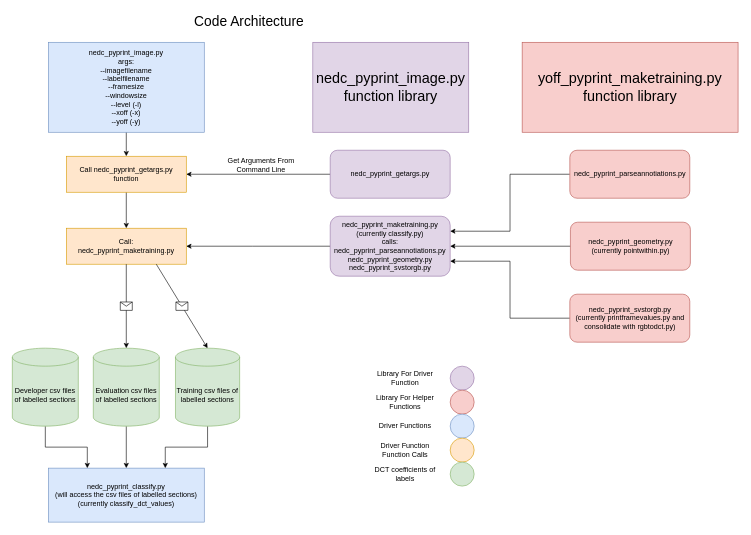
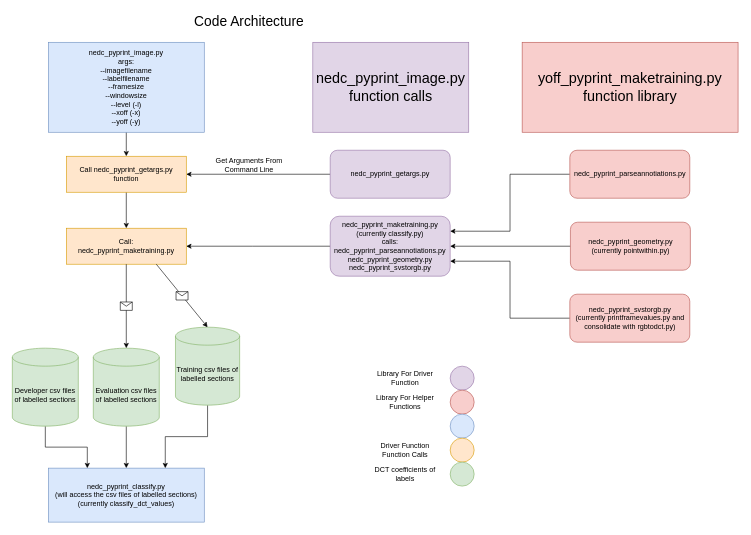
node "nedc_pyprint_image.py function library": label "nedc_pyprint_image.py function library" -> "nedc_pyprint_image.py function calls"
node "Get Arguments From Command Line": moved (261, 165) -> (249, 165)
node "Training csv files of labelled sections": moved (208, 387) -> (208, 366)
node "Driver Functions": removed
